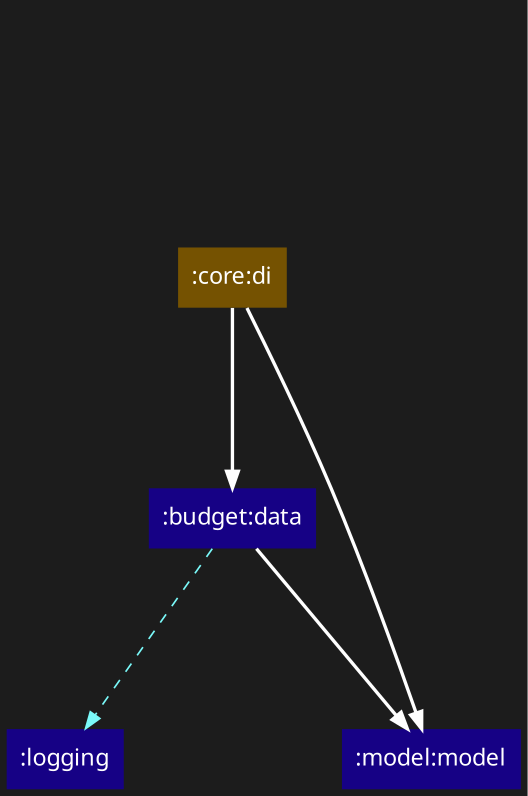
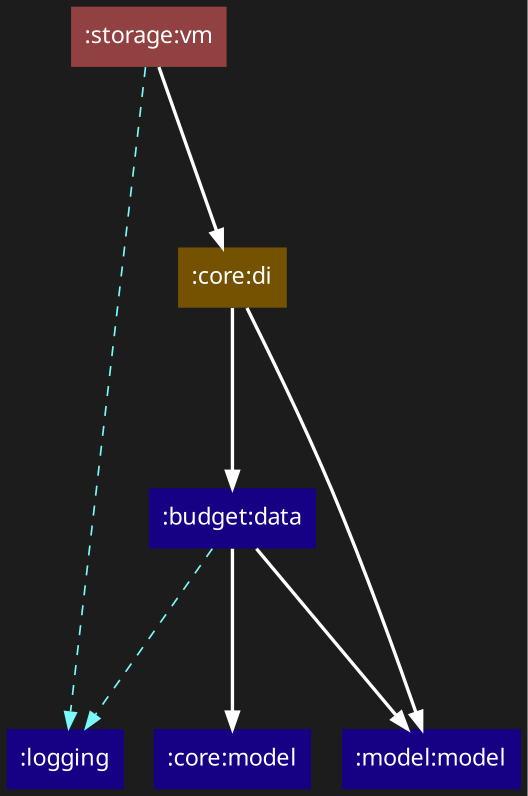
node ":storage:vm": added
node ":core:model": added
